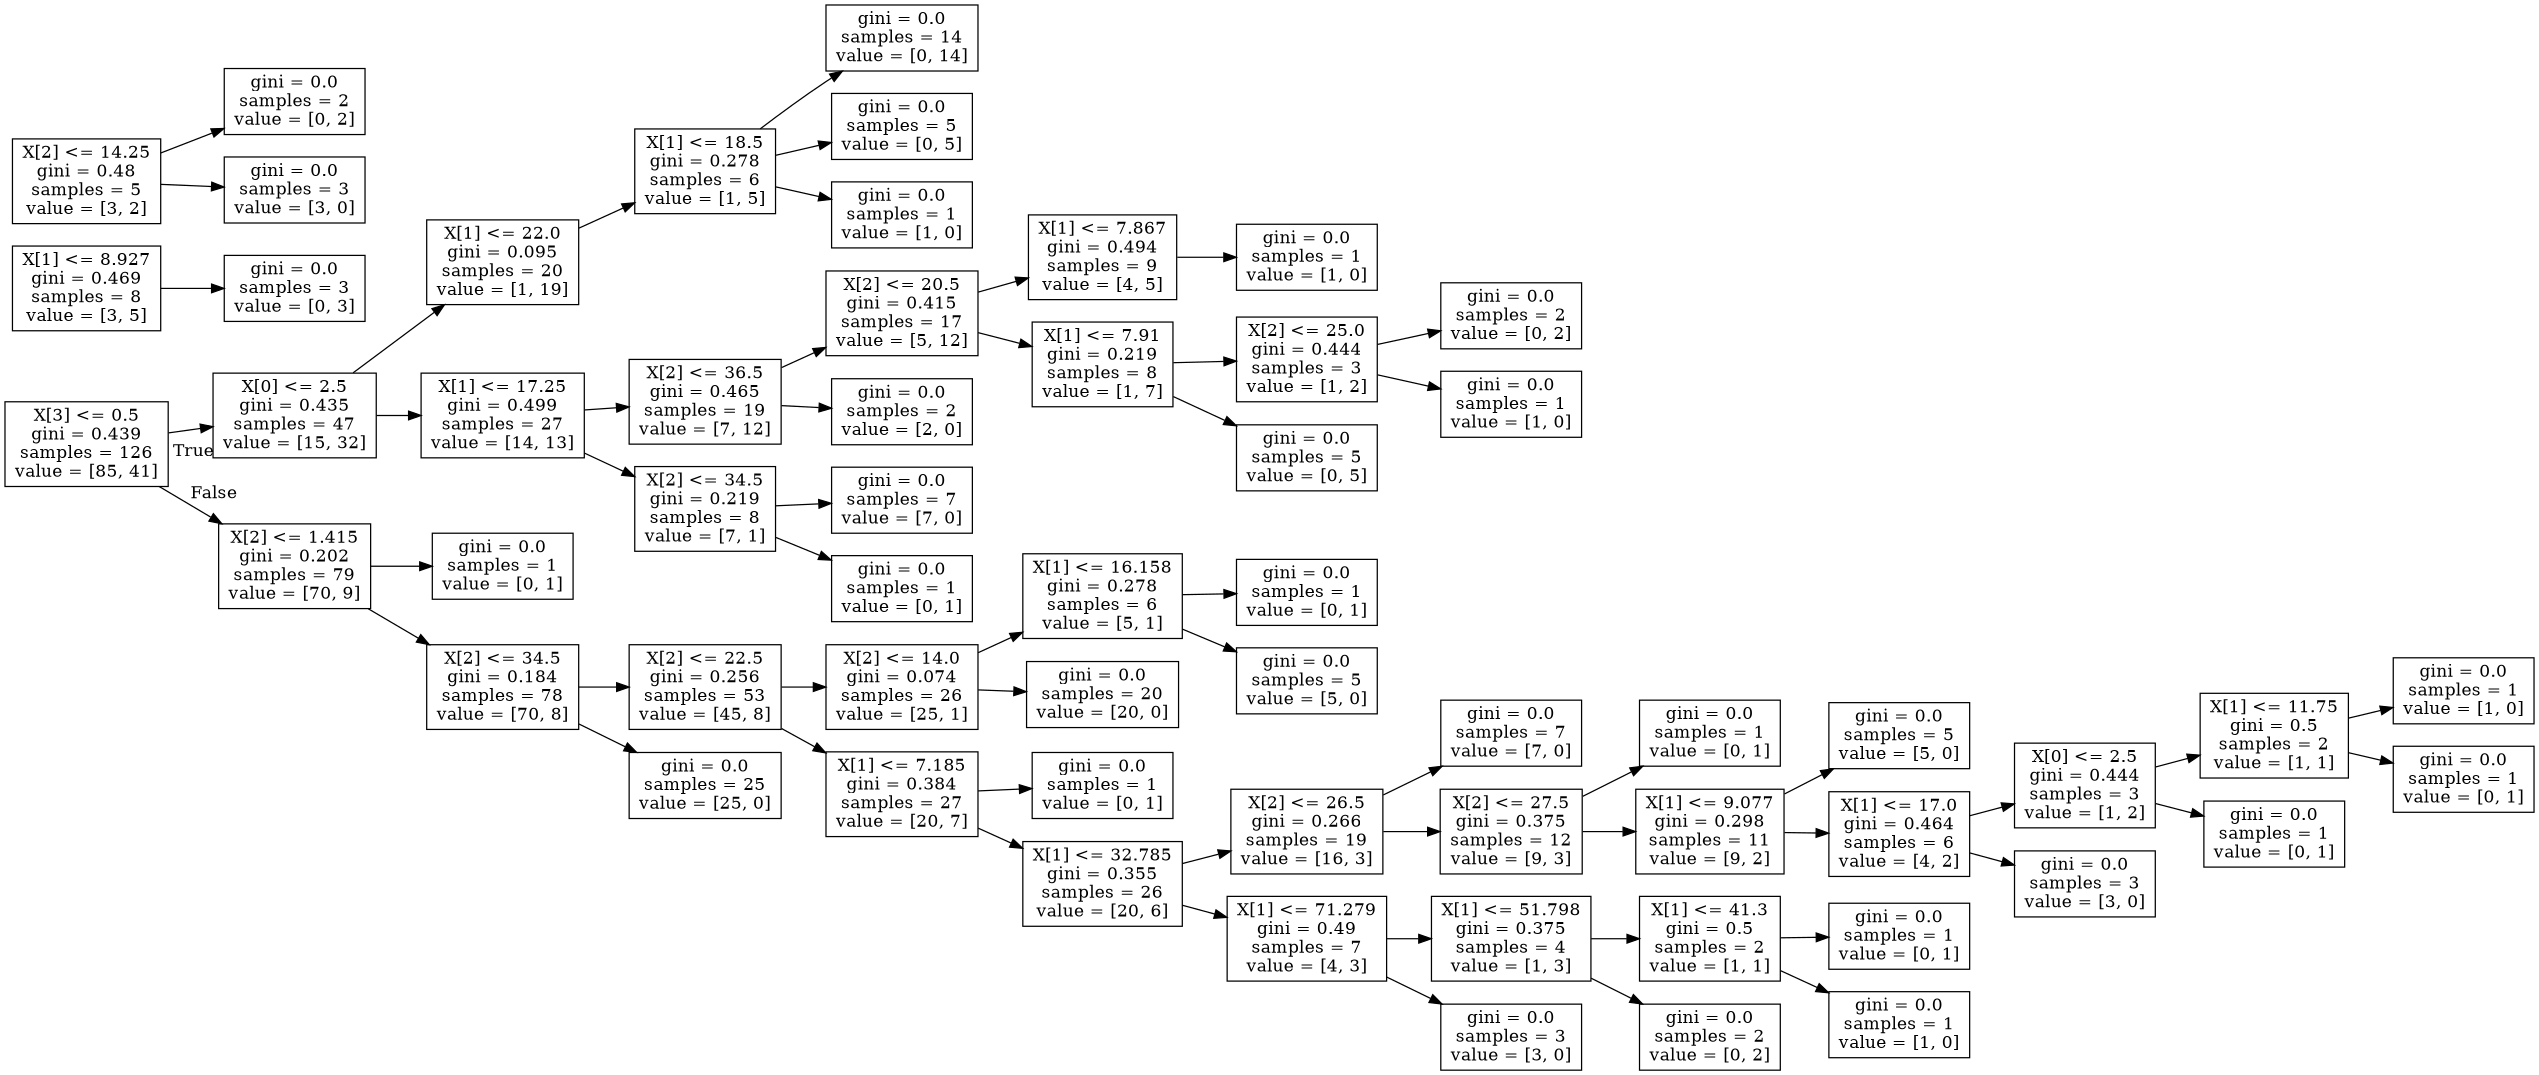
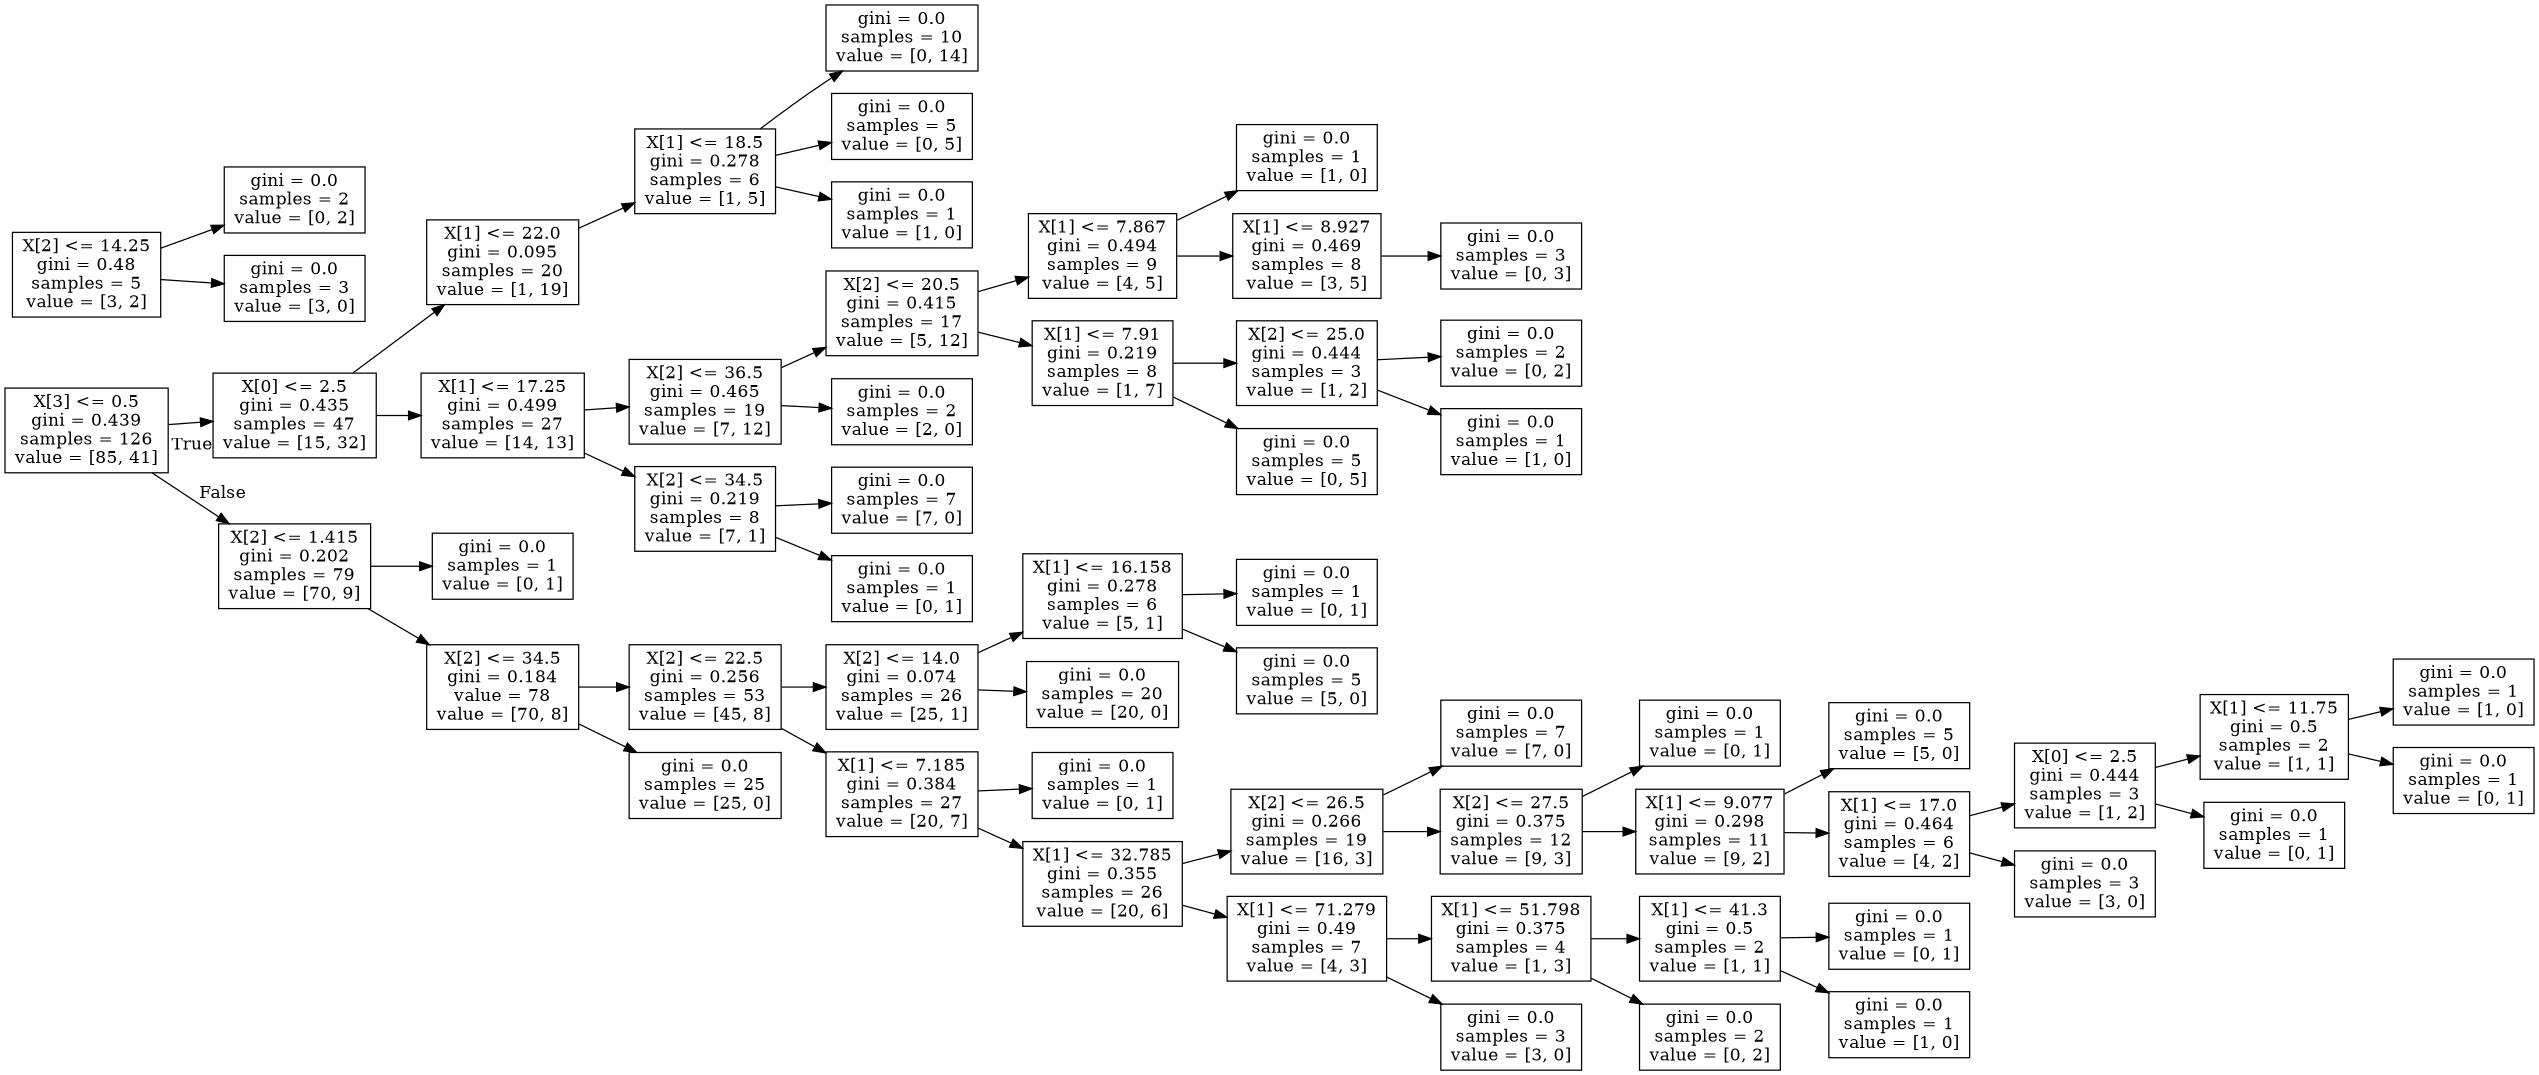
node "gini = 0.0 samples = 14 value = [0, 14]": label "gini = 0.0 samples = 14 value = [0, 14]" -> "gini = 0.0 samples = 10 value = [0, 14]"
edge "X[1] <= 7.867 gini = 0.494 samples = 9 value = [4, 5]" -> "X[1] <= 8.927 gini = 0.469 samples = 8 value = [3, 5]": added
node "X[2] <= 34.5 gini = 0.184 samples = 78 value = [70, 8]": label "X[2] <= 34.5 gini = 0.184 samples = 78 value = [70, 8]" -> "X[2] <= 34.5 gini = 0.184 value = 78 value = [70, 8]"
